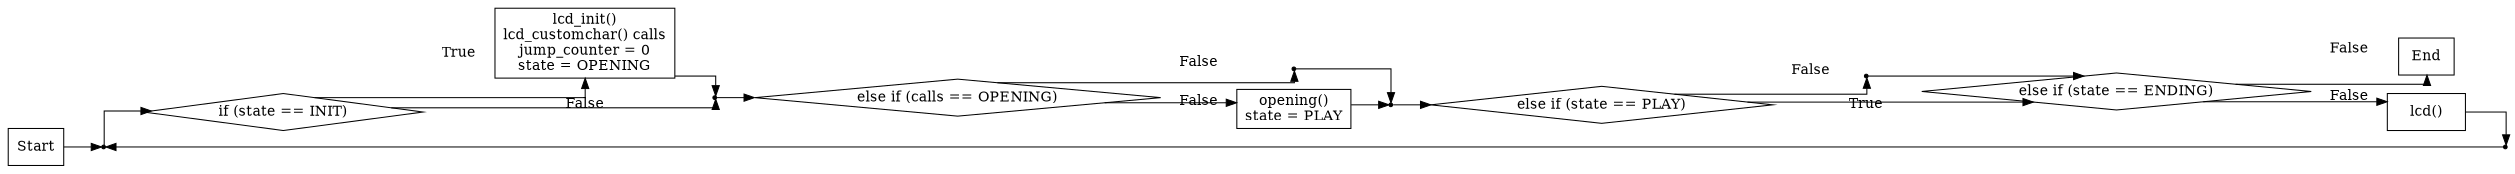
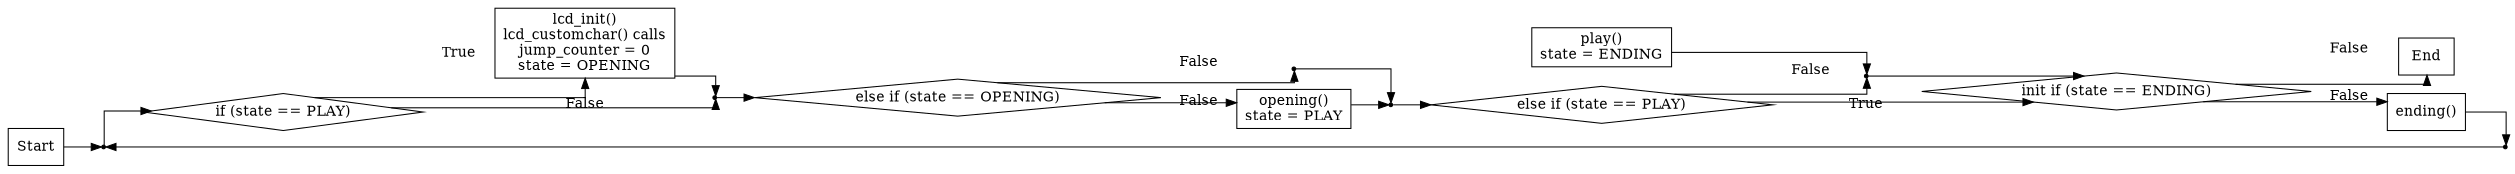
node "play() state = ENDING": added
node "else if (state == ENDING)": label "else if (state == ENDING)" -> "init if (state == ENDING)"
node "else if (calls == OPENING)": label "else if (calls == OPENING)" -> "else if (state == OPENING)"
node "if (state == INIT)": label "if (state == INIT)" -> "if (state == PLAY)"
node "lcd()": label "lcd()" -> "ending()"
